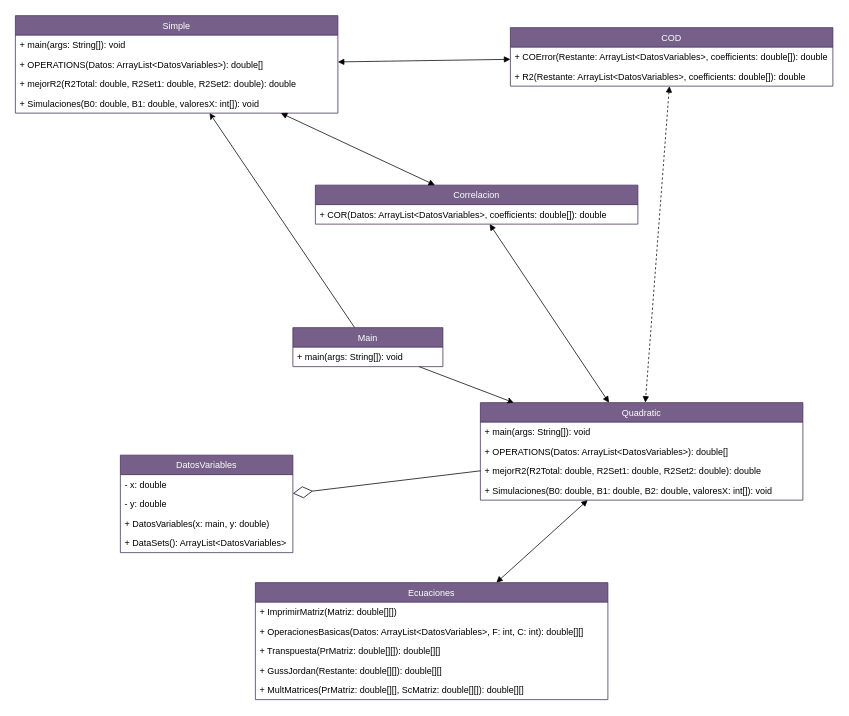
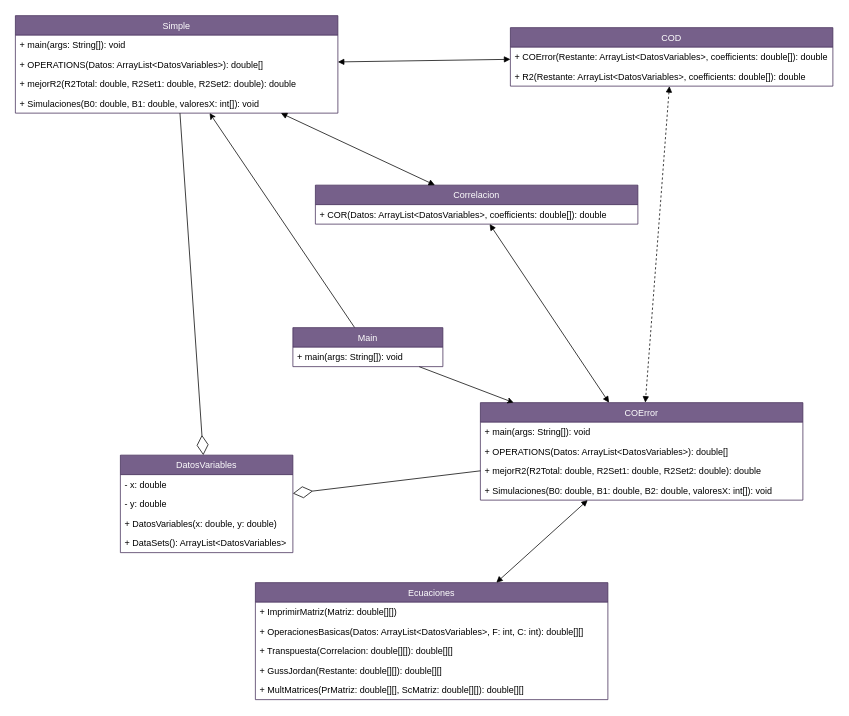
edge "Simple" -> "DatosVariables": added
node "Quadratic": label "Quadratic" -> "COError"
node "+ DatosVariables(x: main, y: double)": label "+ DatosVariables(x: main, y: double)" -> "+ DatosVariables(x: double, y: double)"
node "+ Transpuesta(PrMatriz: double[][]): double[][]": label "+ Transpuesta(PrMatriz: double[][]): double[][]" -> "+ Transpuesta(Correlacion: double[][]): double[][]"
